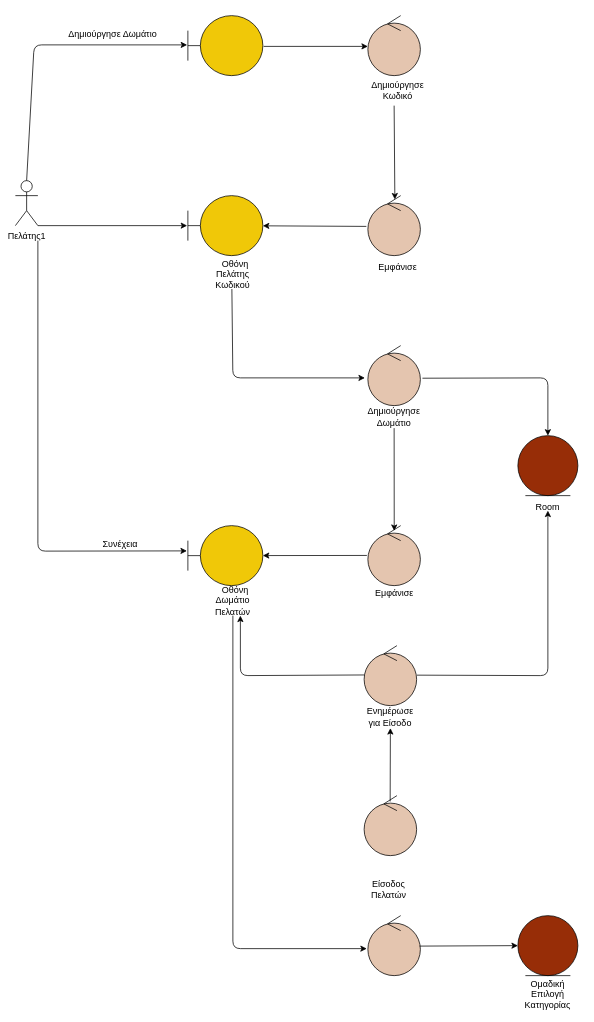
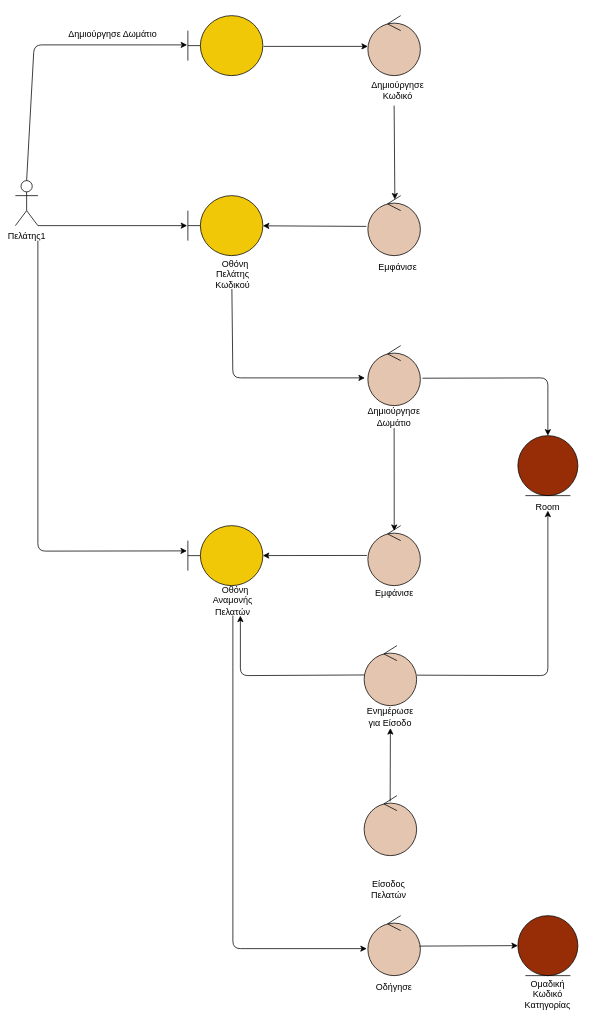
node "Συνέχεια": removed
node "Οθόνη Δωμάτιο Πελατών": label "Οθόνη Δωμάτιο Πελατών" -> "Οθόνη Αναμονής Πελατών"
node "Οδήγησε": added
node "Ομαδική Επιλογή Κατηγορίας": label "Ομαδική Επιλογή Κατηγορίας" -> "Ομαδική Κωδικό Κατηγορίας"
